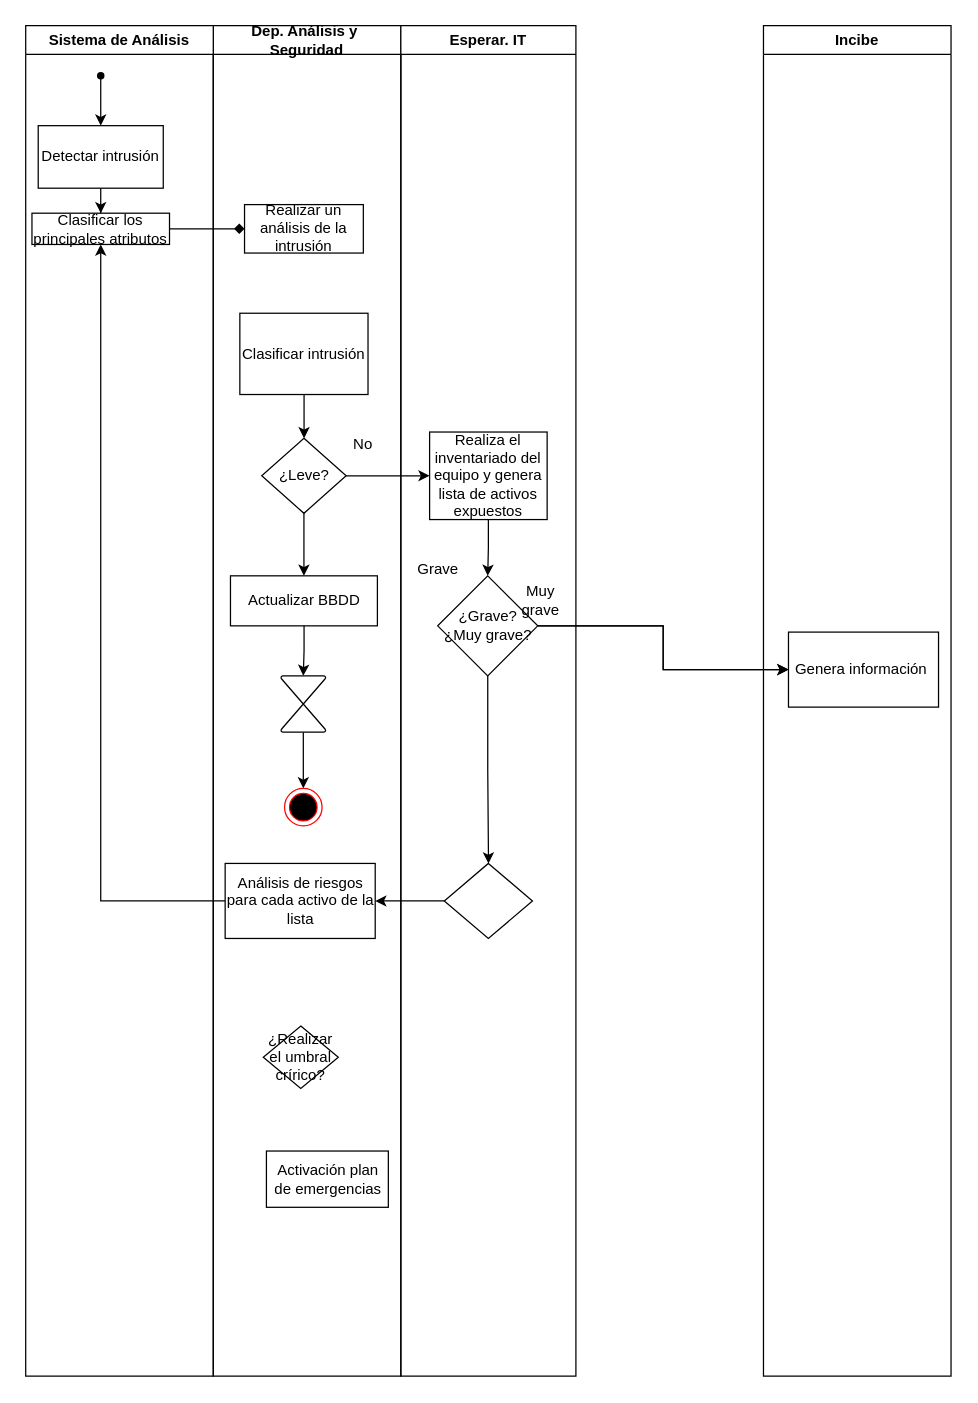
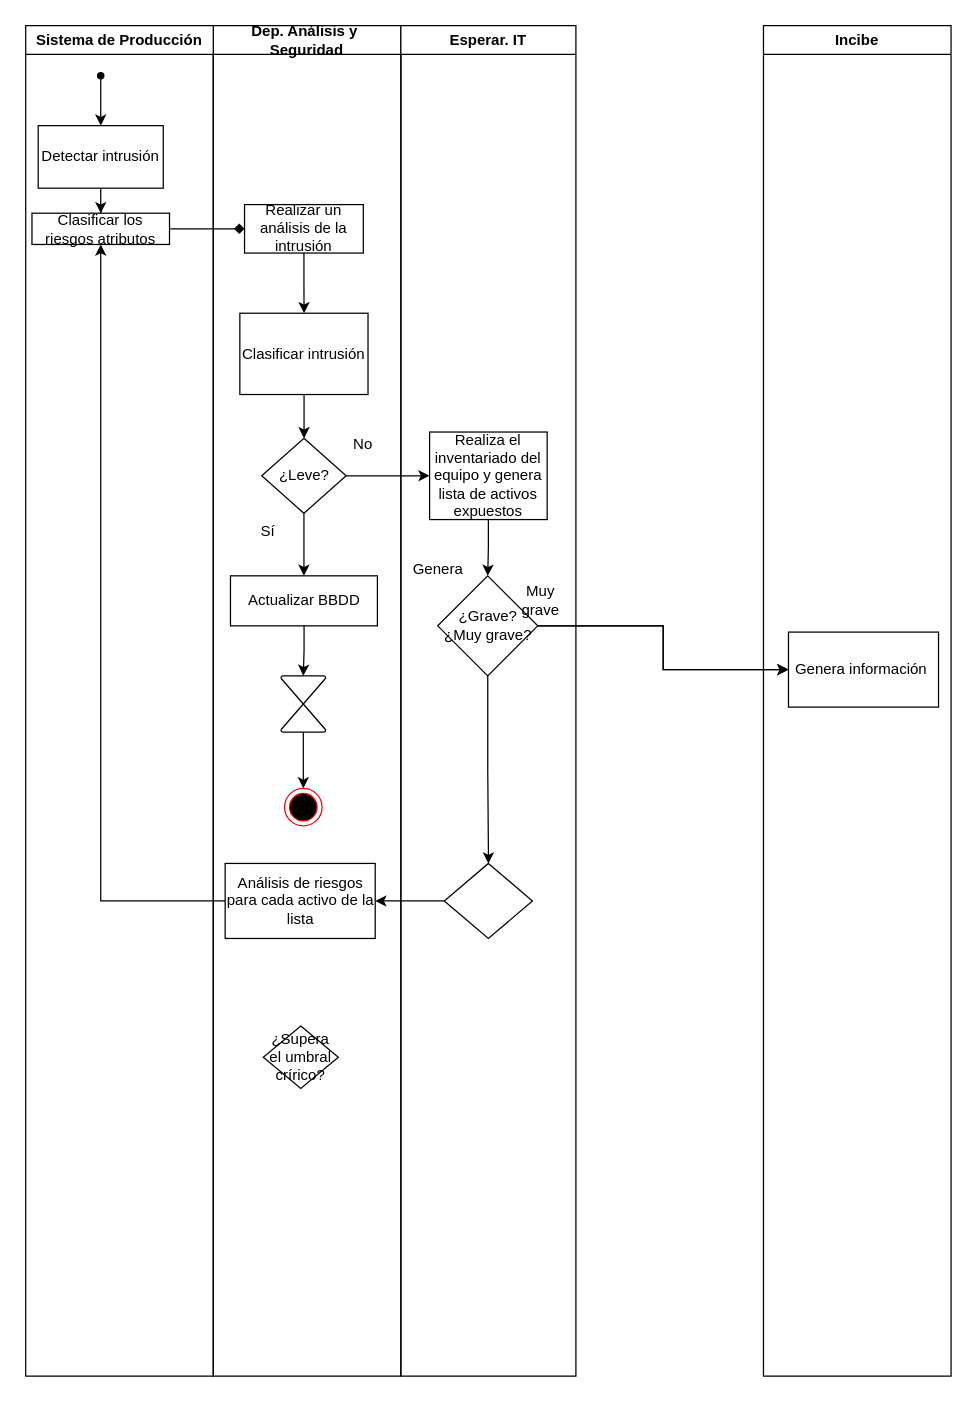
node "Sistema de Análisis": label "Sistema de Análisis" -> "Sistema de Producción"
node "Clasificar los principales atributos": label "Clasificar los principales atributos" -> "Clasificar los riesgos atributos"
edge "Realizar un análisis de la intrusión" -> "Clasificar intrusión": added
node "Sí": added
node "Grave": label "Grave" -> "Genera"
node "¿Realizar el umbral crírico?": label "¿Realizar el umbral crírico?" -> "¿Supera el umbral crírico?"
node "Activación plan de emergencias": removed
